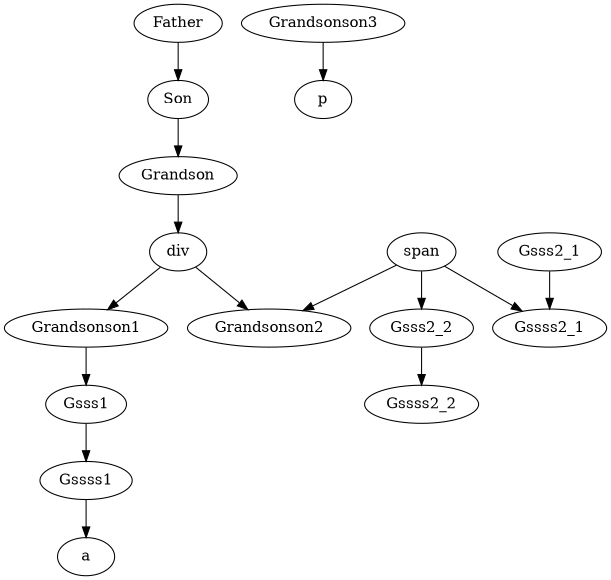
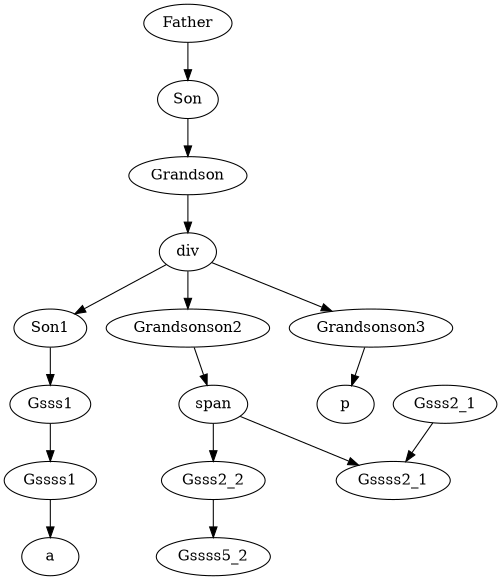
edge "div" -> "Grandsonson3": added
edge "span" -> "Grandsonson2": reversed
node "Grandsonson1": label "Grandsonson1" -> "Son1"
node "Gssss2_2": label "Gssss2_2" -> "Gssss5_2"
